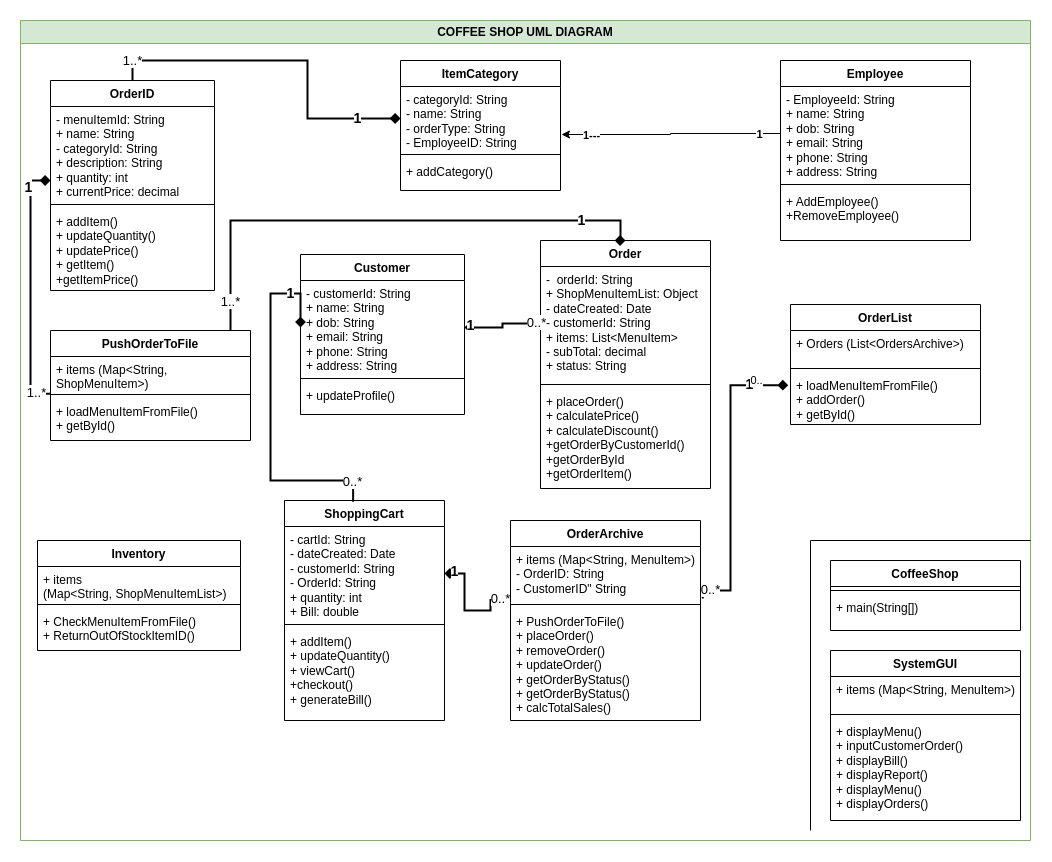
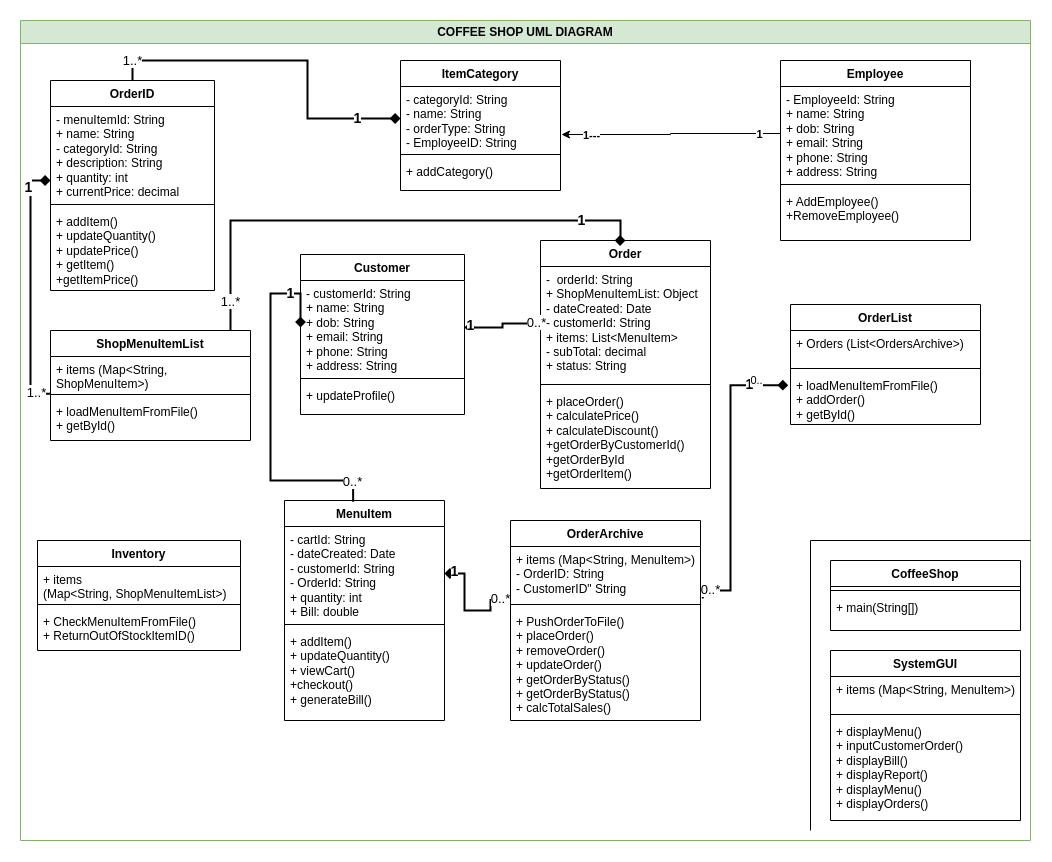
node "PushOrderToFile": label "PushOrderToFile" -> "ShopMenuItemList"
node "ShoppingCart": label "ShoppingCart" -> "MenuItem"
